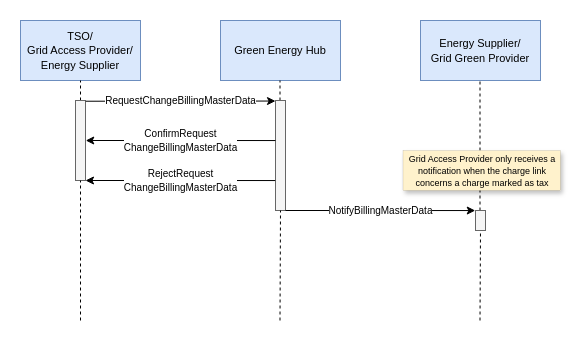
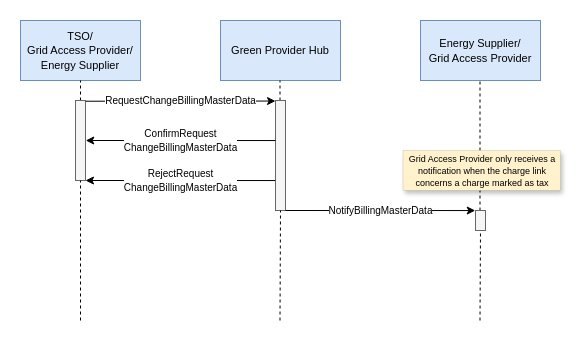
node "Green Energy Hub": label "Green Energy Hub" -> "Green Provider Hub"
node "Energy Supplier/ Grid Green Provider": label "Energy Supplier/ Grid Green Provider" -> "Energy Supplier/ Grid Access Provider"
